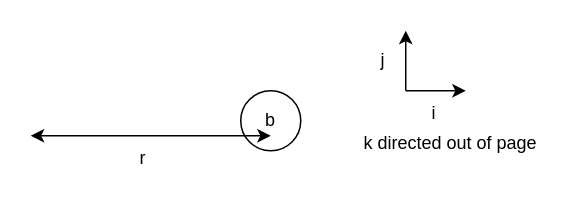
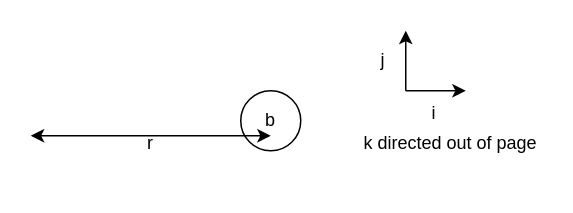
node "r": moved (143, 158) -> (151, 143)
